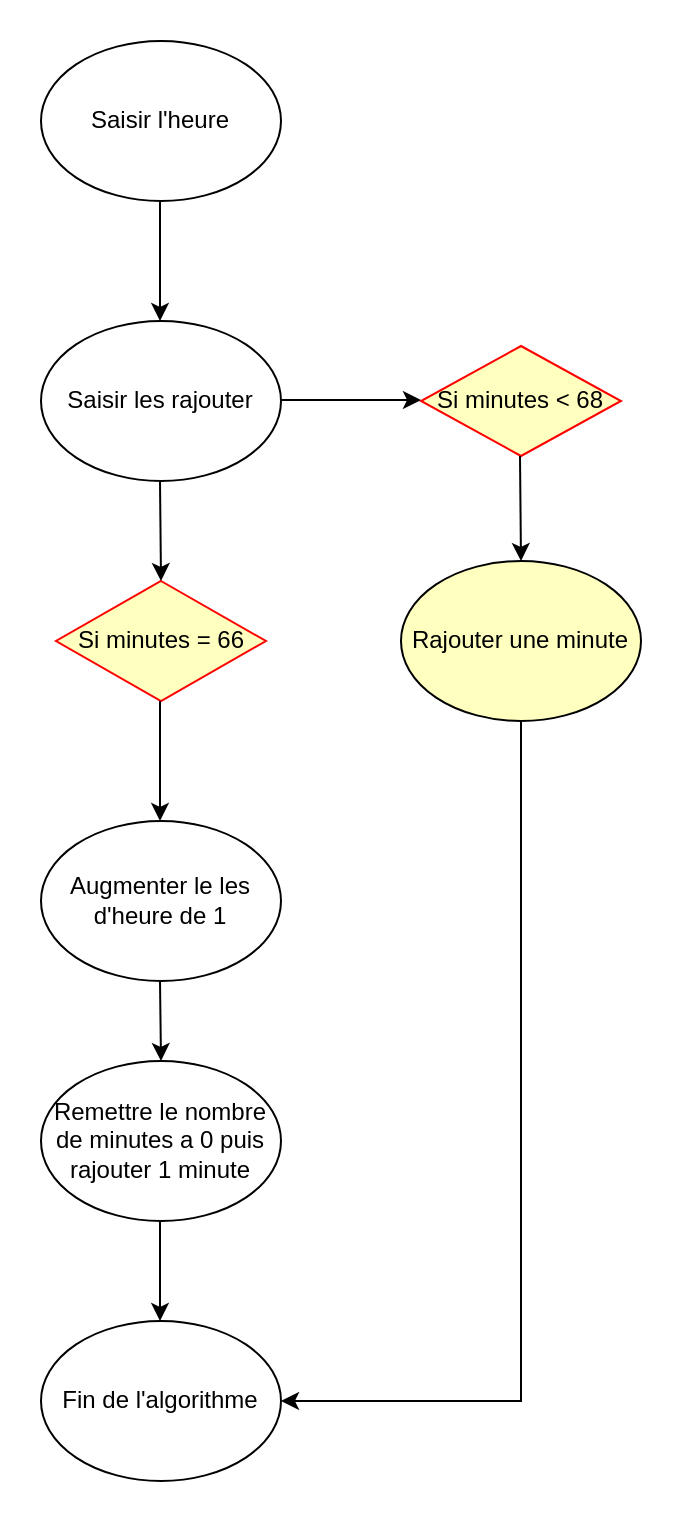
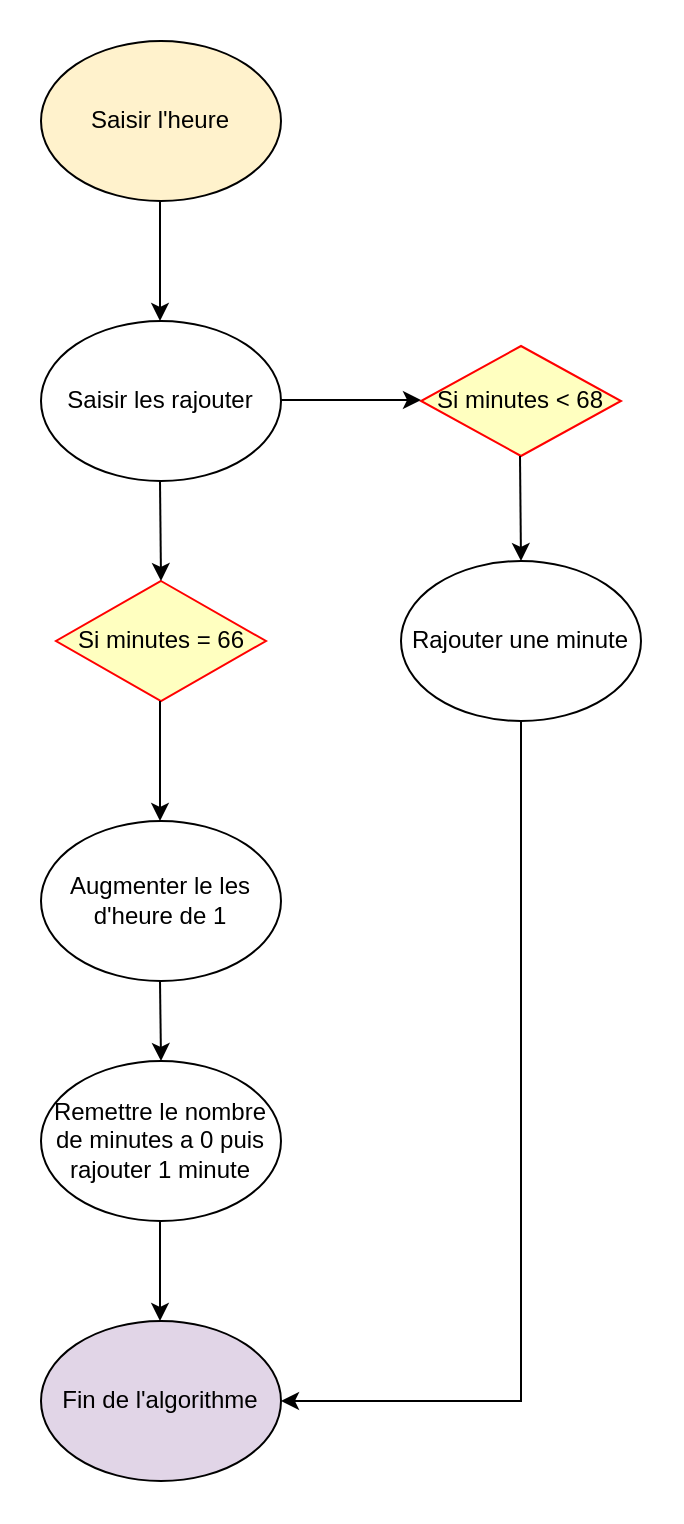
node "Saisir l'heure": fillcolor #ffffff -> #fff2cc
node "Rajouter une minute": fillcolor #ffffc0 -> #ffffff
node "Fin de l'algorithme": fillcolor #ffffff -> #e1d5e7
